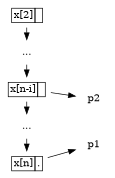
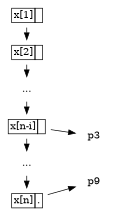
node "x[1]": added
node "p2": label "p2" -> "p3"
node "p1": label "p1" -> "p9"
